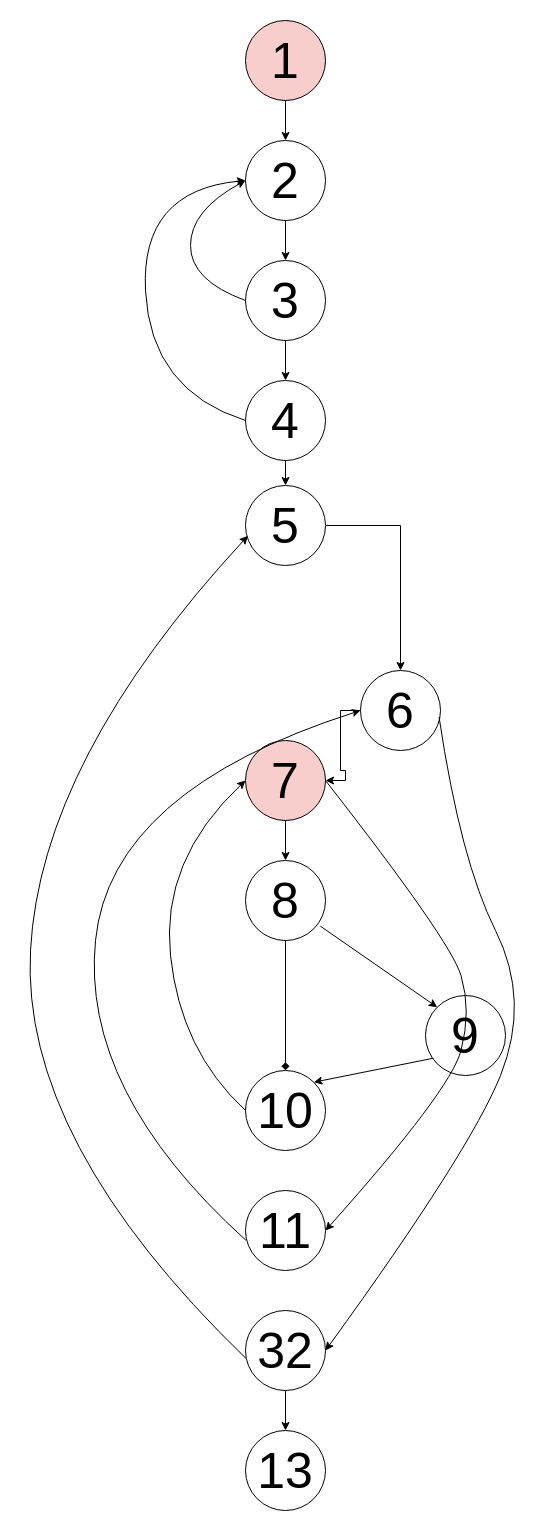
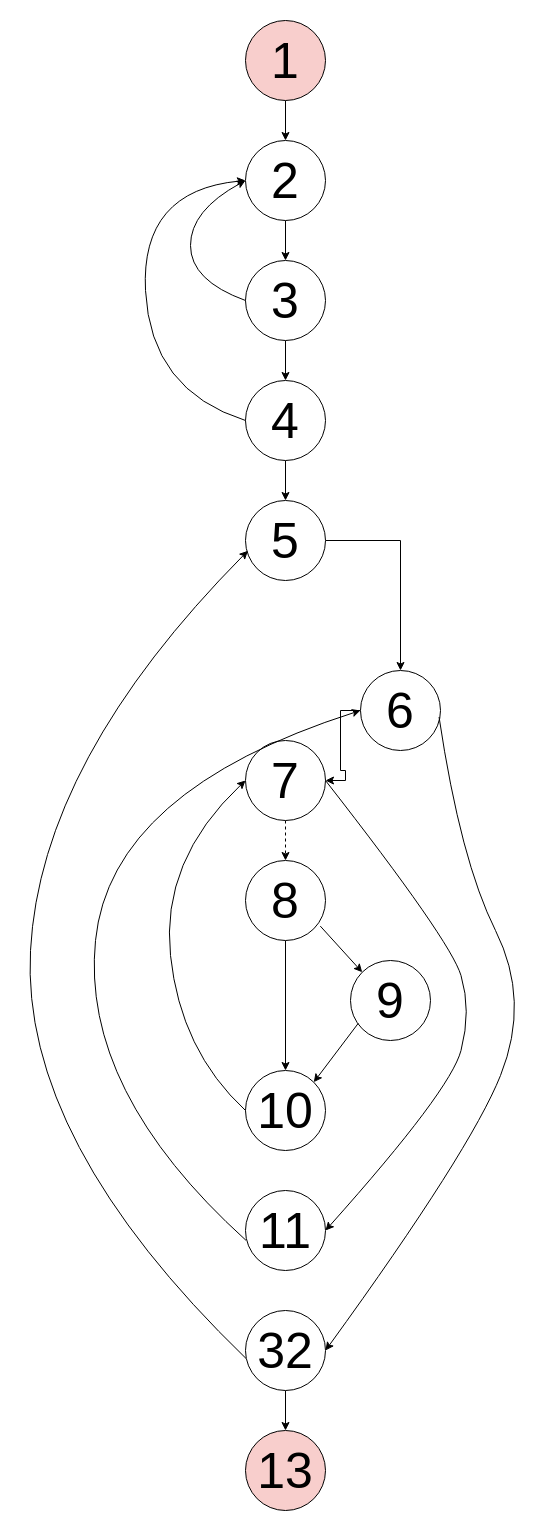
node "5": moved (286, 526) -> (286, 541)
node "7": fillcolor #f8cecc -> #ffffff
edge "7" -> "8": style solid -> dashed
node "9": moved (466, 1036) -> (391, 1001)
edge "8" -> "10": arrowhead diamond -> classic
node "13": fillcolor #ffffff -> #f8cecc
